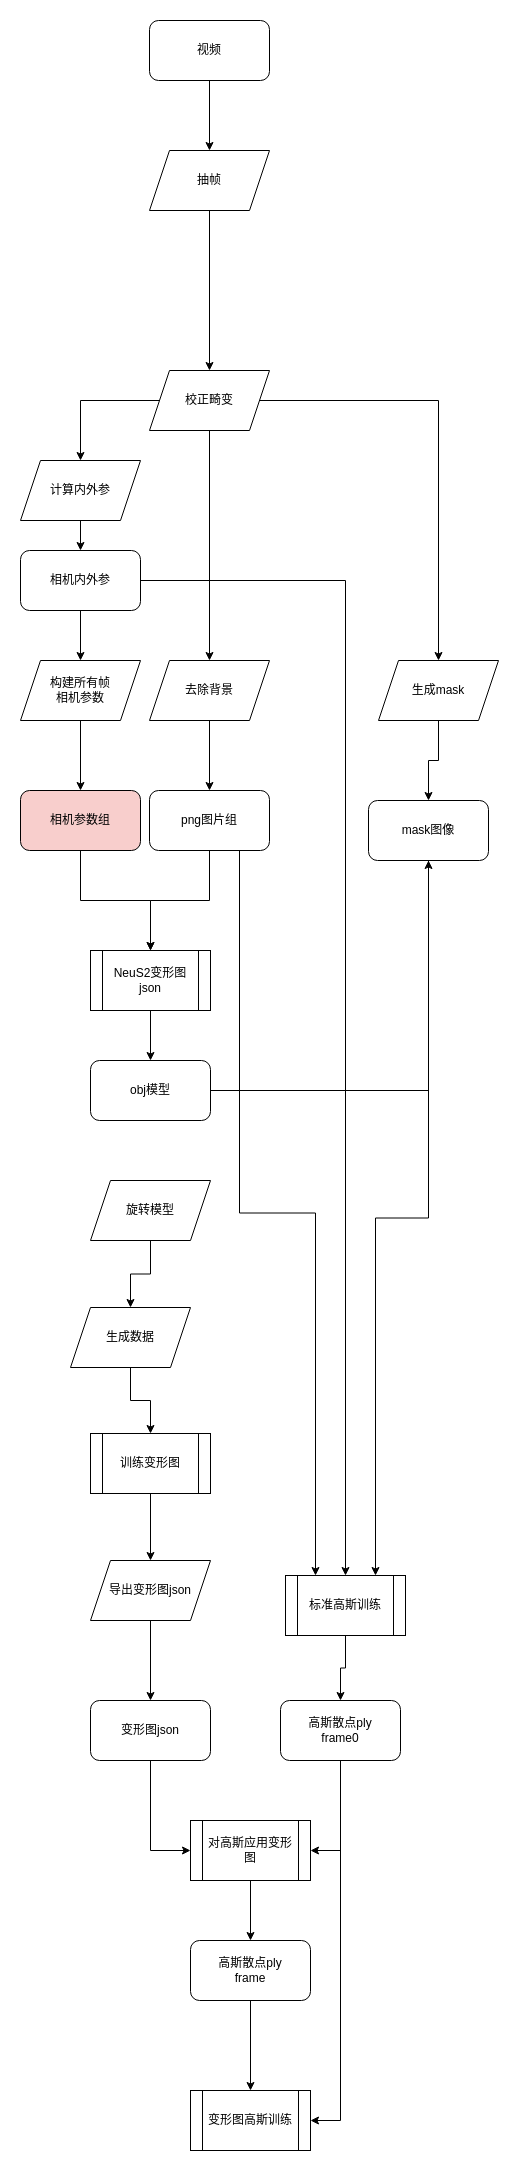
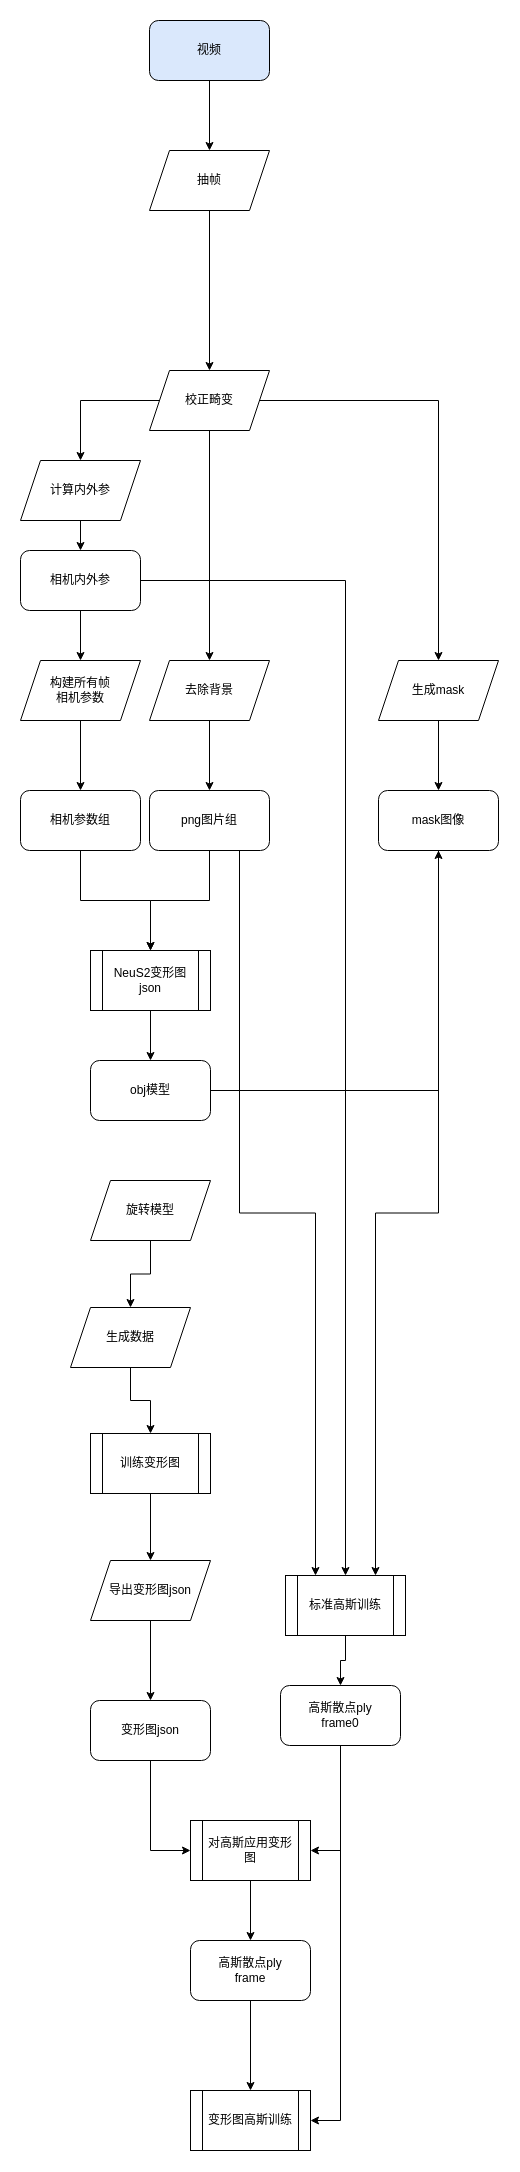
node "视频": fillcolor #ffffff -> #dae8fc
node "相机参数组": fillcolor #f8cecc -> #ffffff
node "mask图像": moved (429, 831) -> (439, 821)
node "高斯散点ply frame0": moved (341, 1731) -> (341, 1716)
